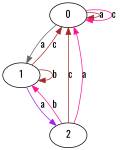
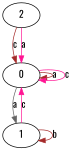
edge "1" -> "0": color brown -> deeppink
edge "1" -> "2": removed, label "a"
edge "2" -> "1": removed, label "b"
